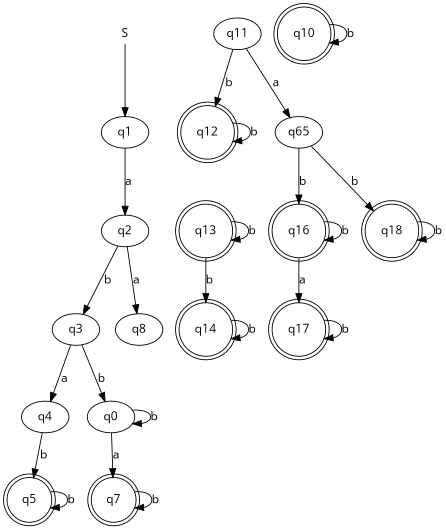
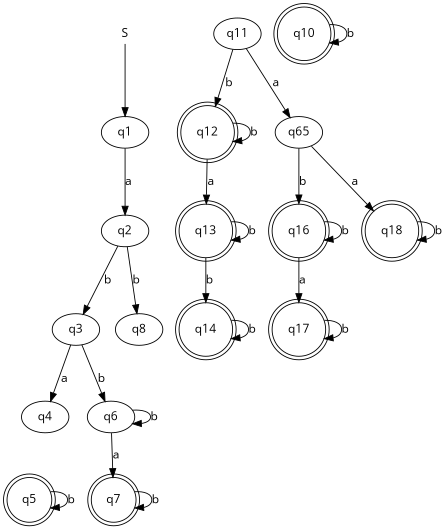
edge "q12" -> "q13": added, label "a"
edge "q65" -> "q18": label "b" -> "a"
edge "q2" -> "q8": label "a" -> "b"
node "q0": label "q0" -> "q6"
edge "q4" -> "q5": removed, label "b"
